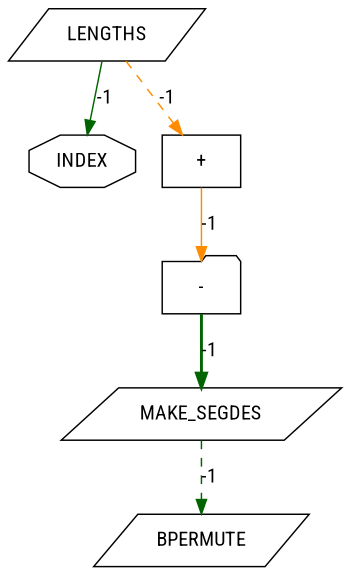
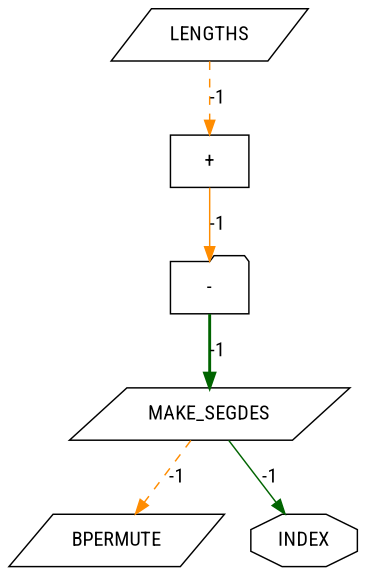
edge "LENGTHS" -> "INDEX": now "MAKE_SEGDES" -> "INDEX"
edge "MAKE_SEGDES" -> "BPERMUTE": color darkgreen -> darkorange
